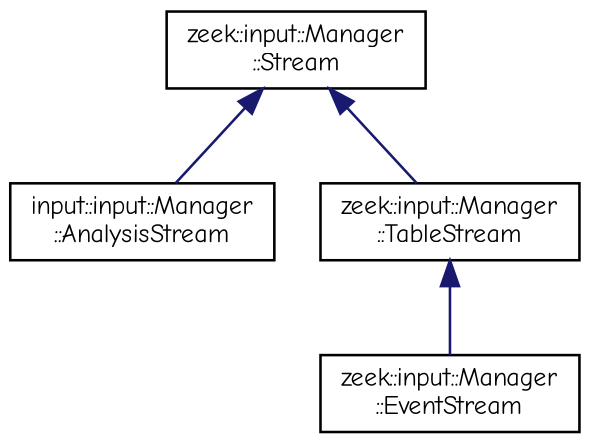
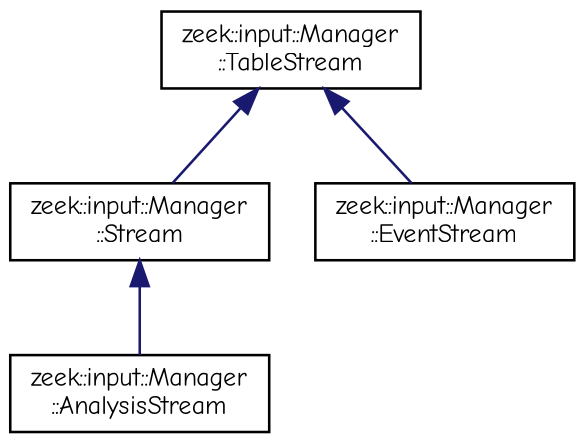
edge "zeek::input::Manager ::TableStream" -> "zeek::input::Manager ::Stream": reversed
node "input::input::Manager ::AnalysisStream": label "input::input::Manager ::AnalysisStream" -> "zeek::input::Manager ::AnalysisStream"
